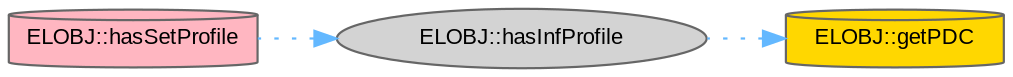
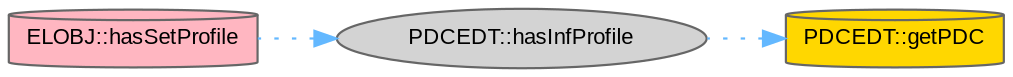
node "ELOBJ::hasInfProfile": label "ELOBJ::hasInfProfile" -> "PDCEDT::hasInfProfile"
node "ELOBJ::getPDC": label "ELOBJ::getPDC" -> "PDCEDT::getPDC"
